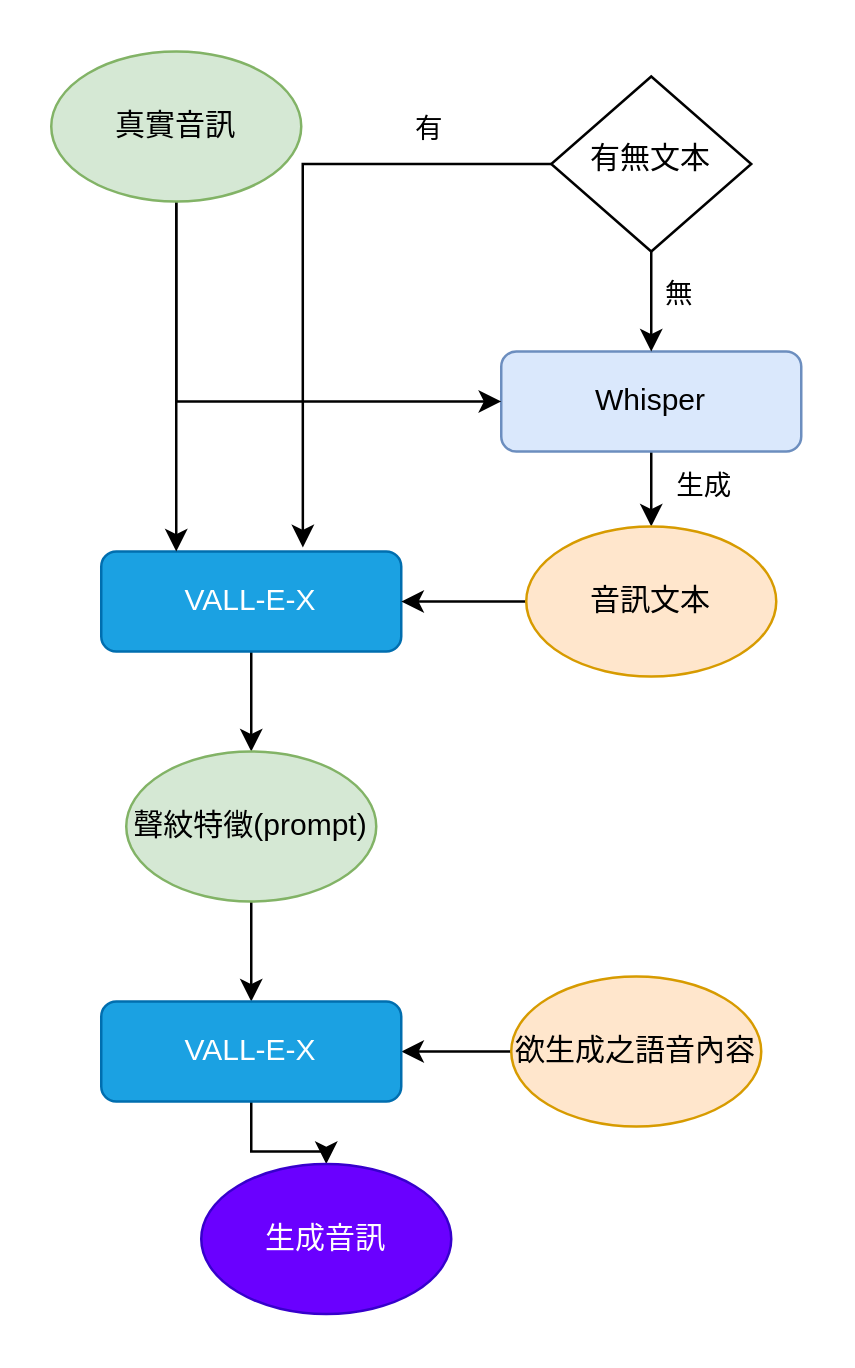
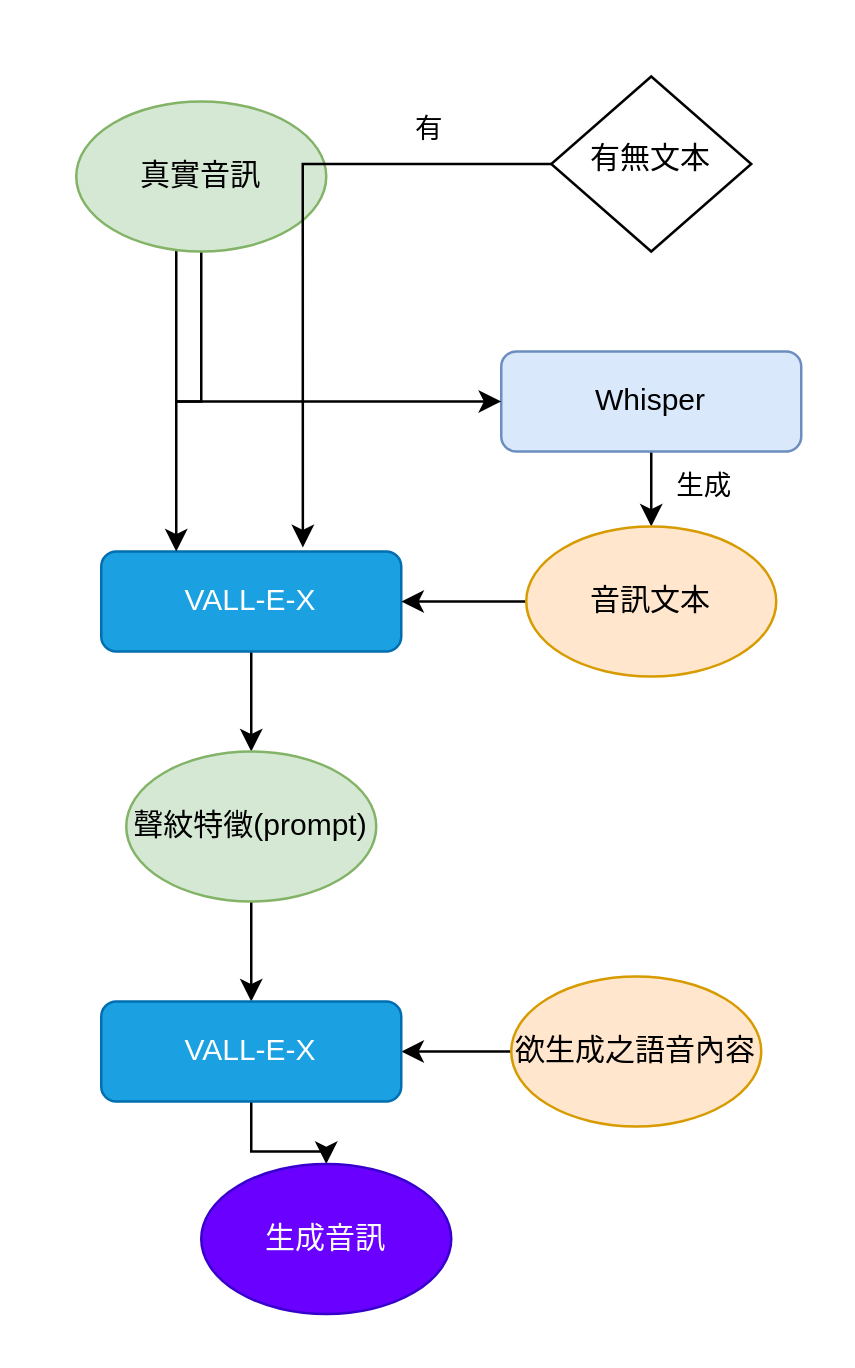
node "真實音訊": moved (176, 126) -> (201, 176)
edge "有無文本" -> "Whisper": removed, label "無"
